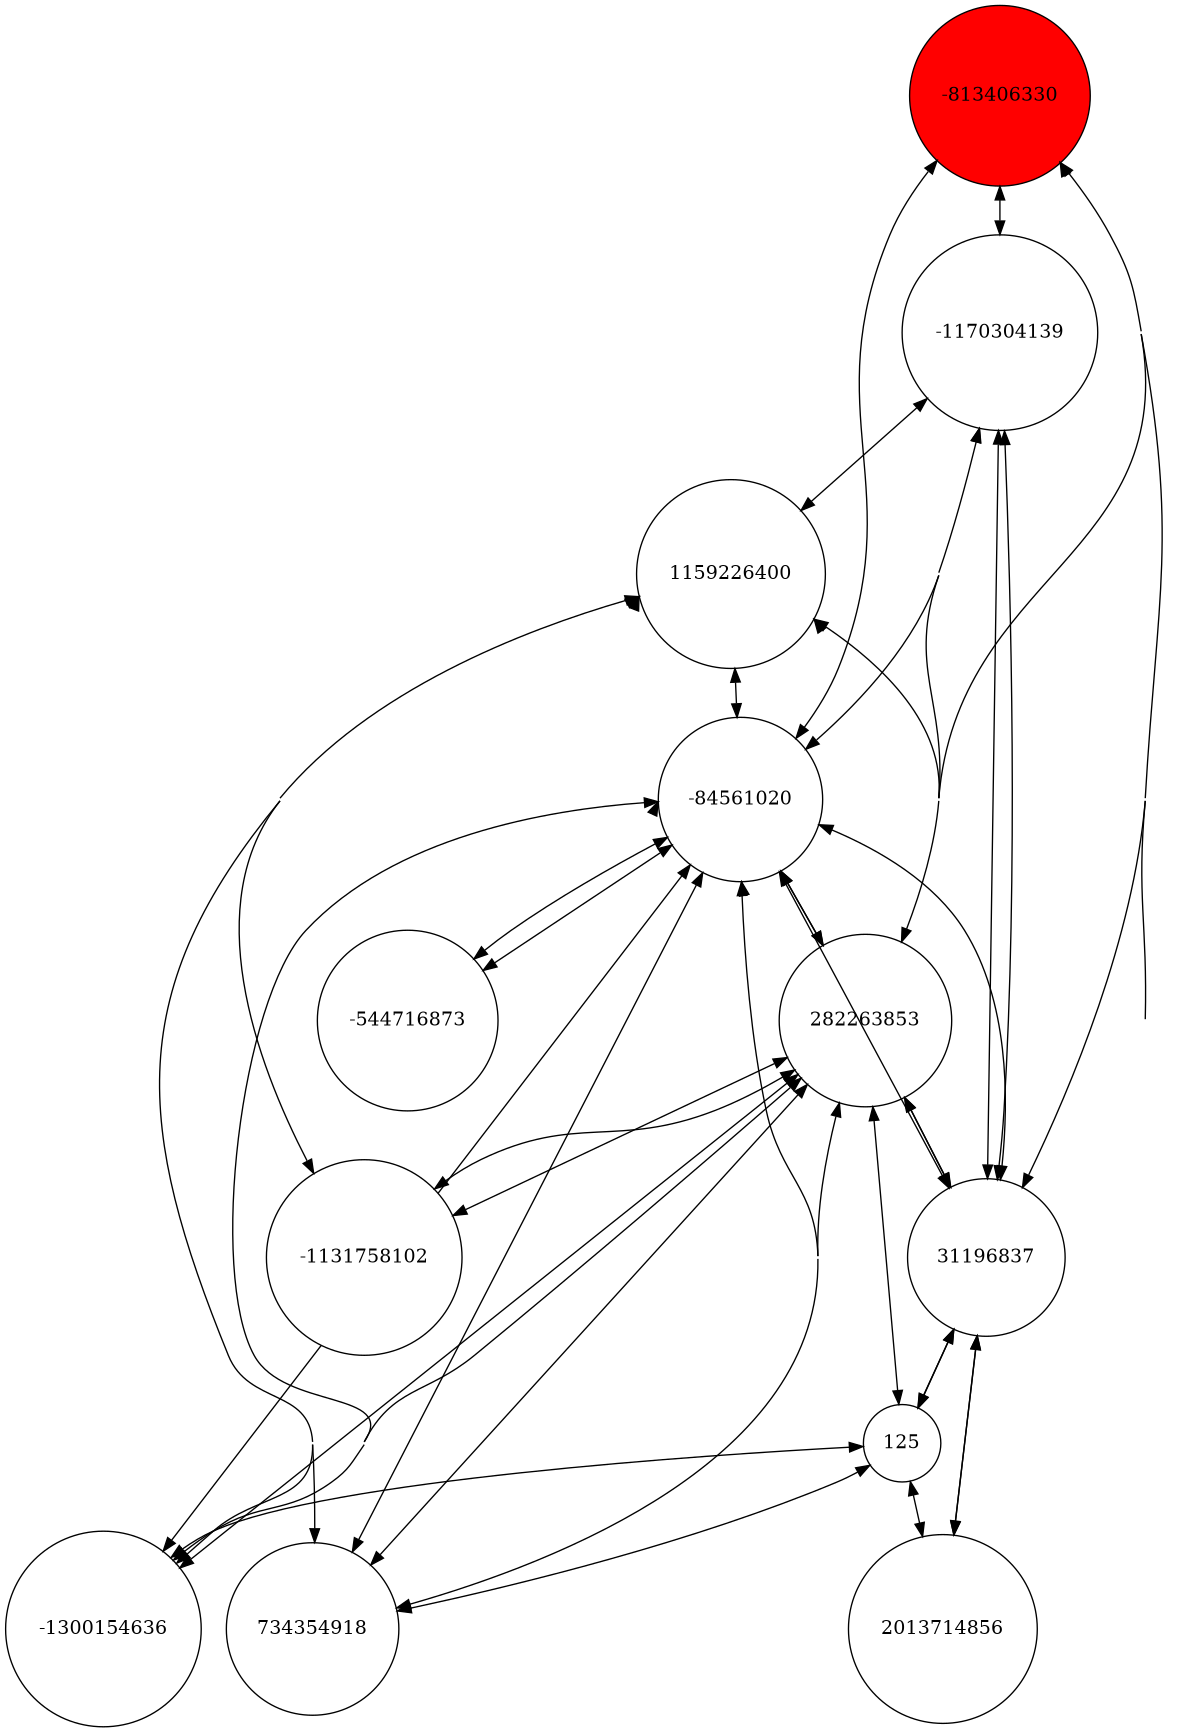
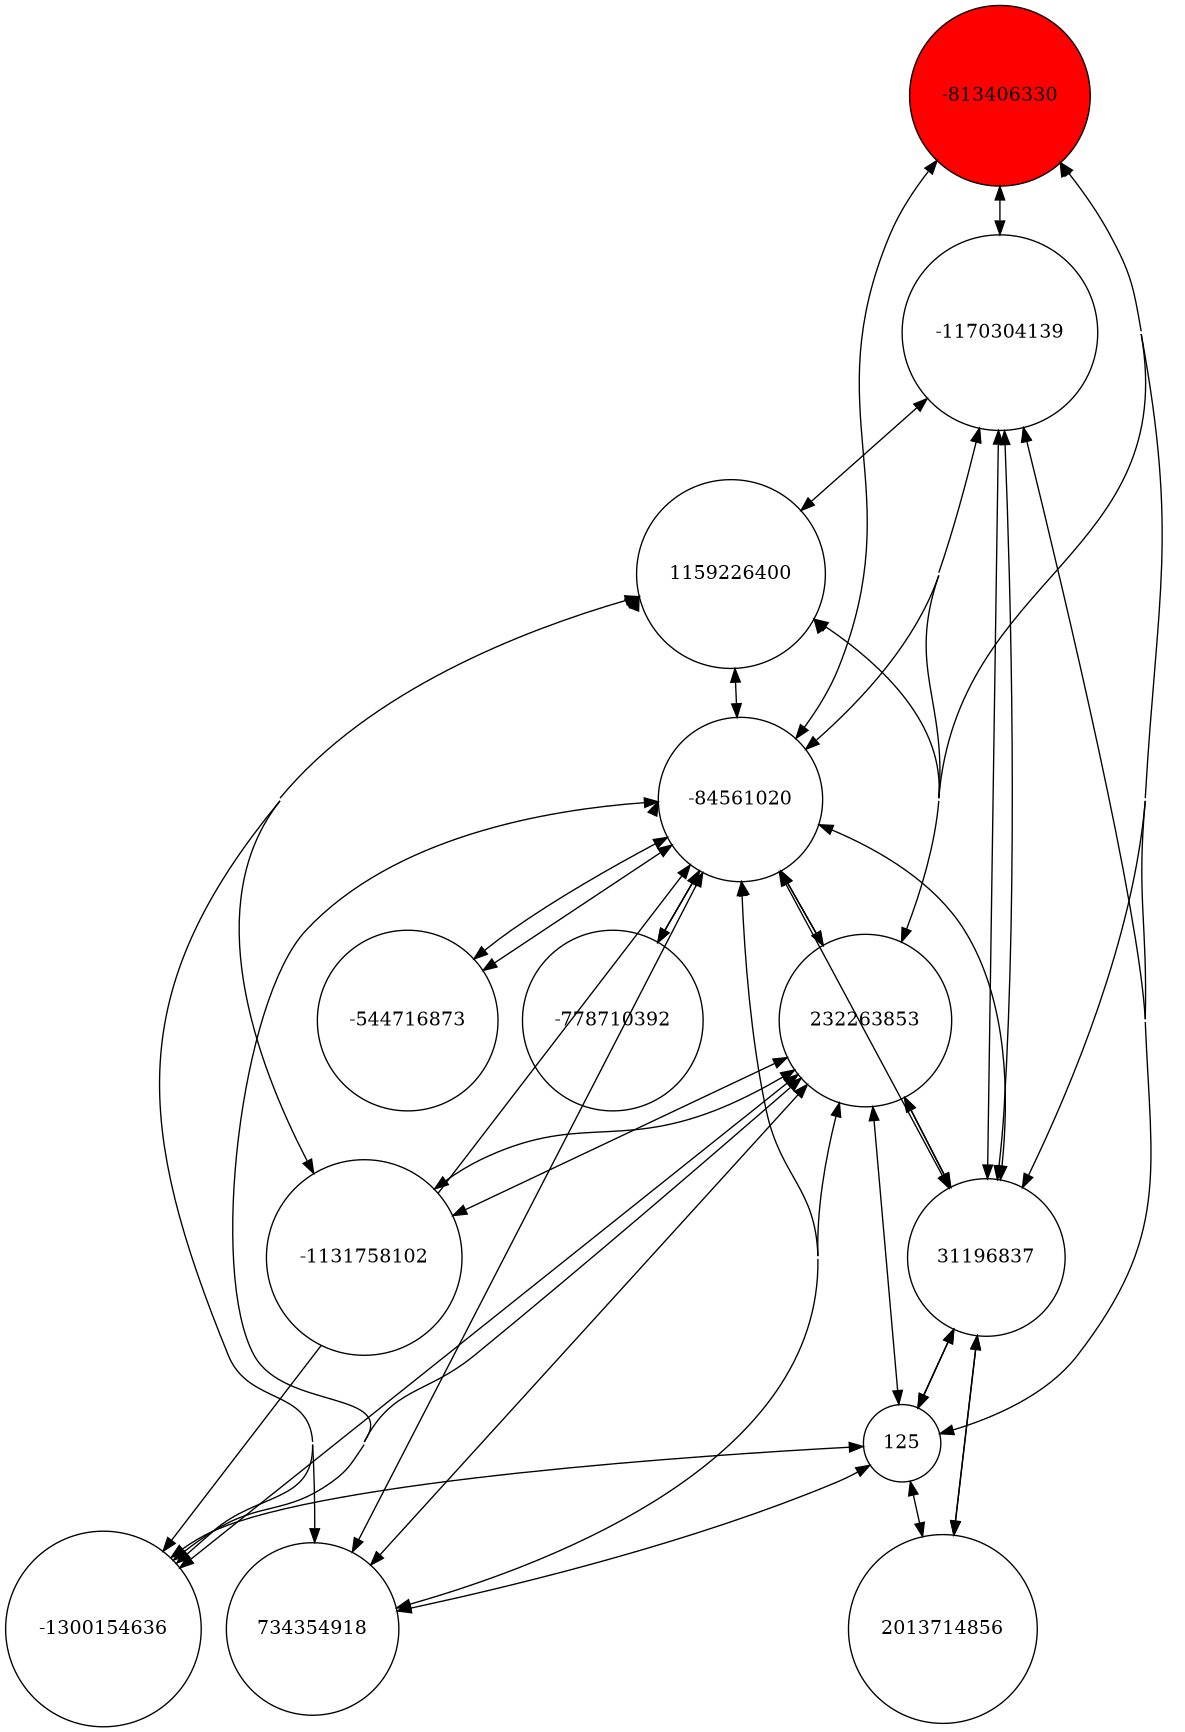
edge "-1170304139" -- "125": added
node "-778710392": added
node "282263853": label "282263853" -> "232263853"
